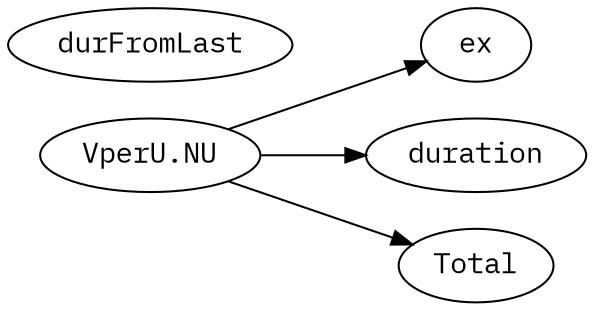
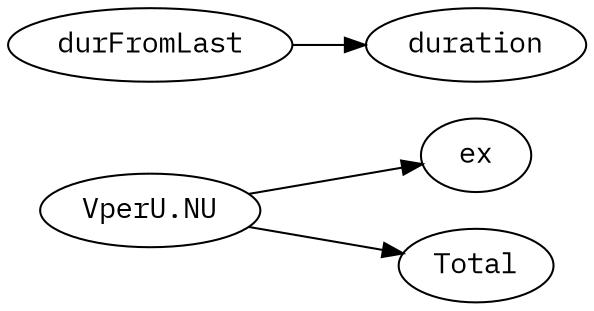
edge "VperU.NU" -> "duration": now "durFromLast" -> "duration"
